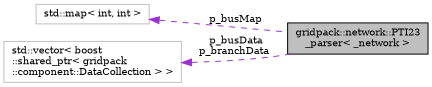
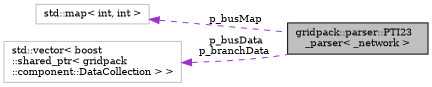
node "gridpack::network::PTI23 _parser< _network >": label "gridpack::network::PTI23 _parser< _network >" -> "gridpack::parser::PTI23 _parser< _network >"
